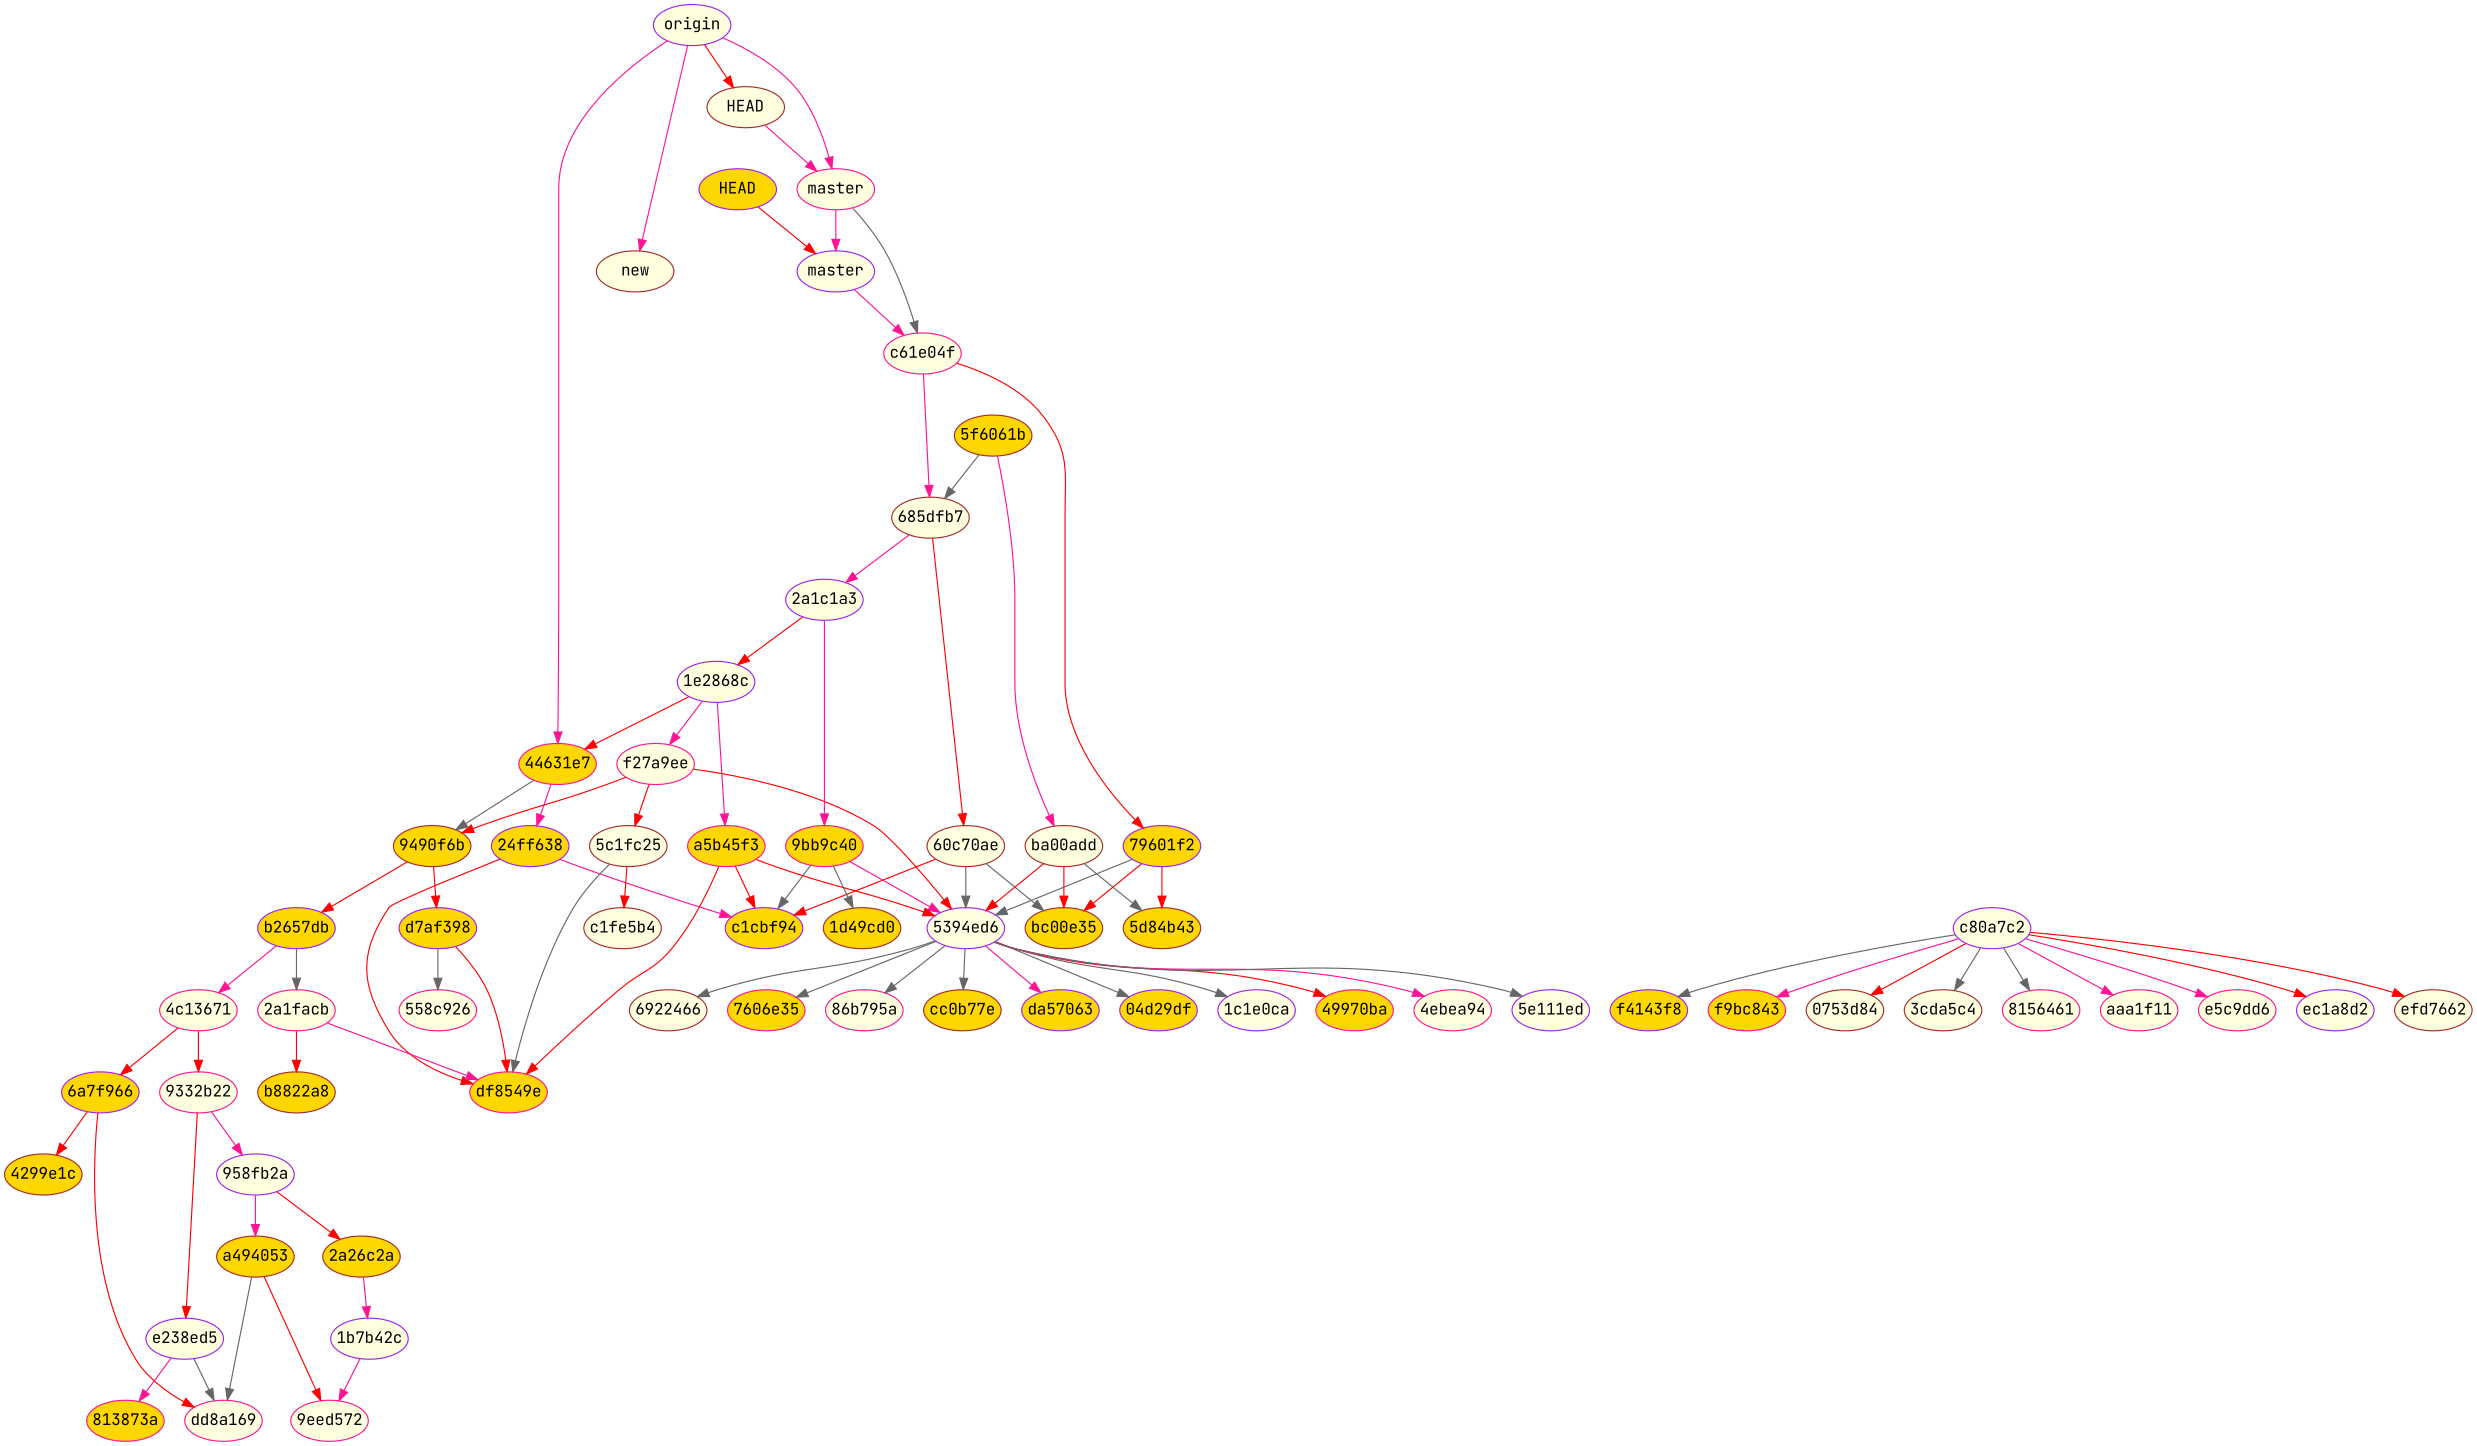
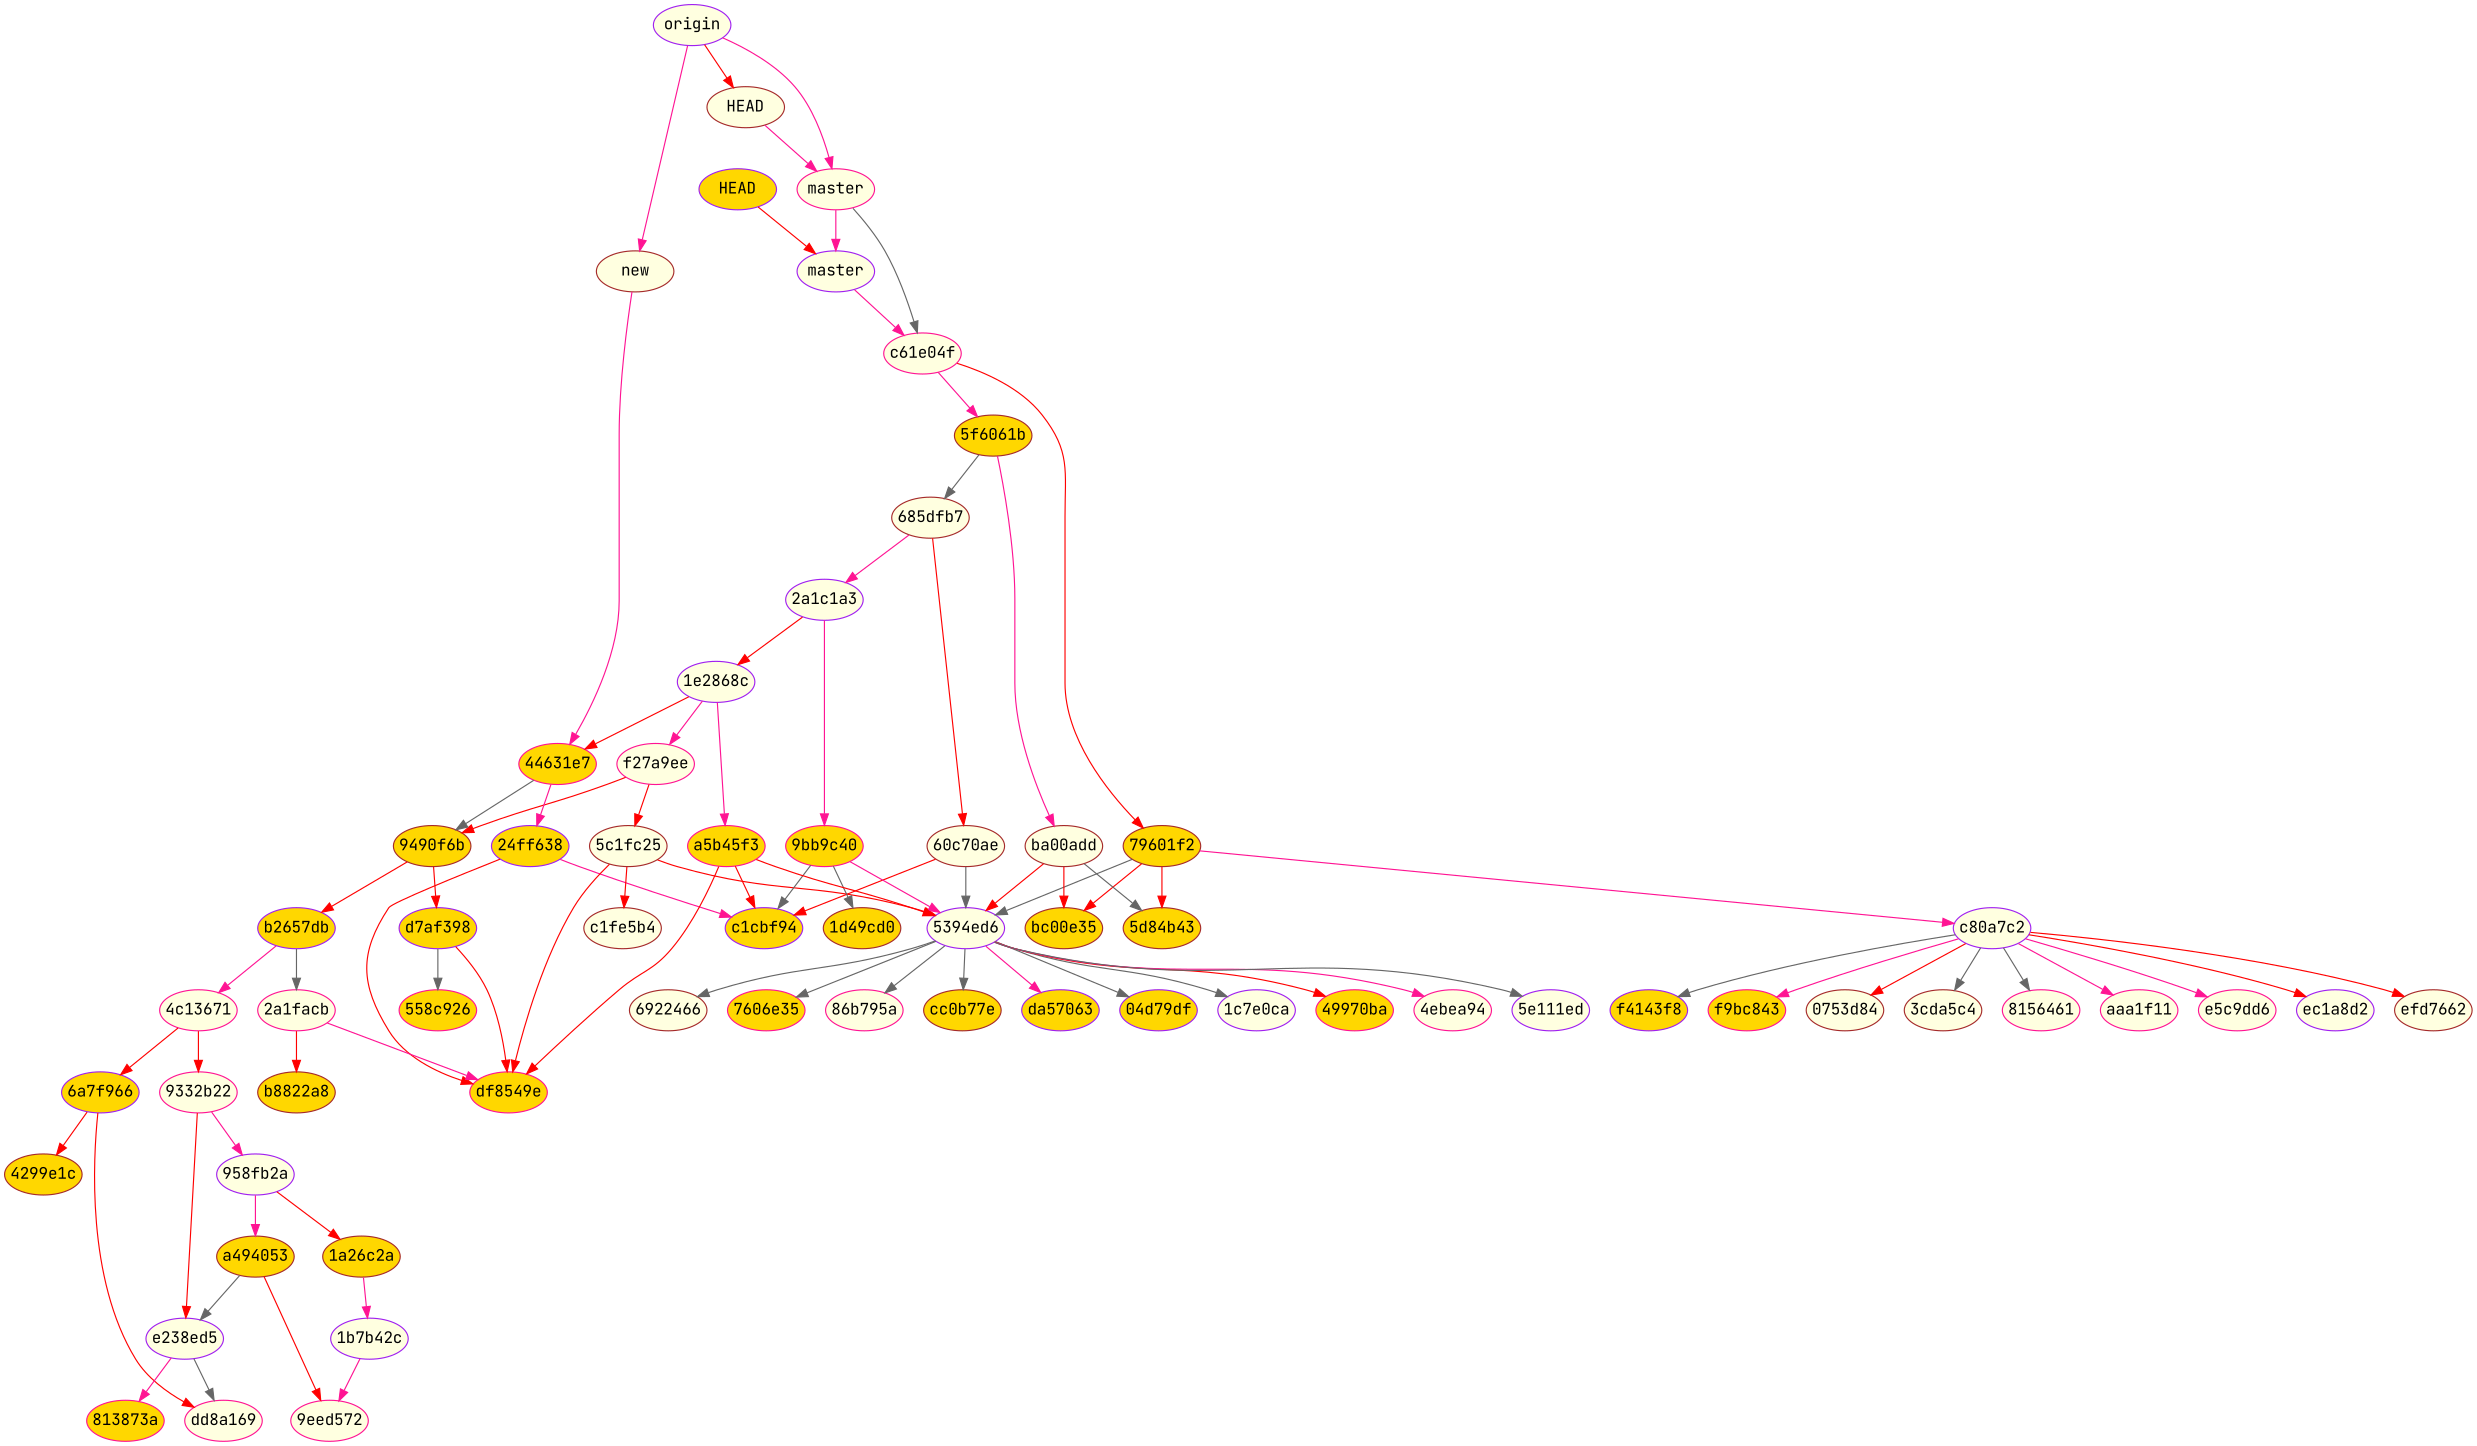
edge "origin" -> "44631e7": now "new" -> "44631e7"
edge "c61e04f" -> "685dfb7": now "c61e04f" -> "5f6061b"
edge "f27a9ee" -> "5394ed6": now "5c1fc25" -> "5394ed6"
node "79601f2": color purple -> brown
edge "60c70ae" -> "bc00e35": removed
edge "79601f2" -> "c80a7c2": added
edge "5c1fc25" -> "df8549e": color gray40 -> red
node "558c926": fillcolor lightyellow -> gold
node "04d29df": label "04d29df" -> "04d79df"
node "1c1e0ca": label "1c1e0ca" -> "1c7e0ca"
node "2a26c2a": label "2a26c2a" -> "1a26c2a"
edge "a494053" -> "dd8a169": now "a494053" -> "e238ed5"
